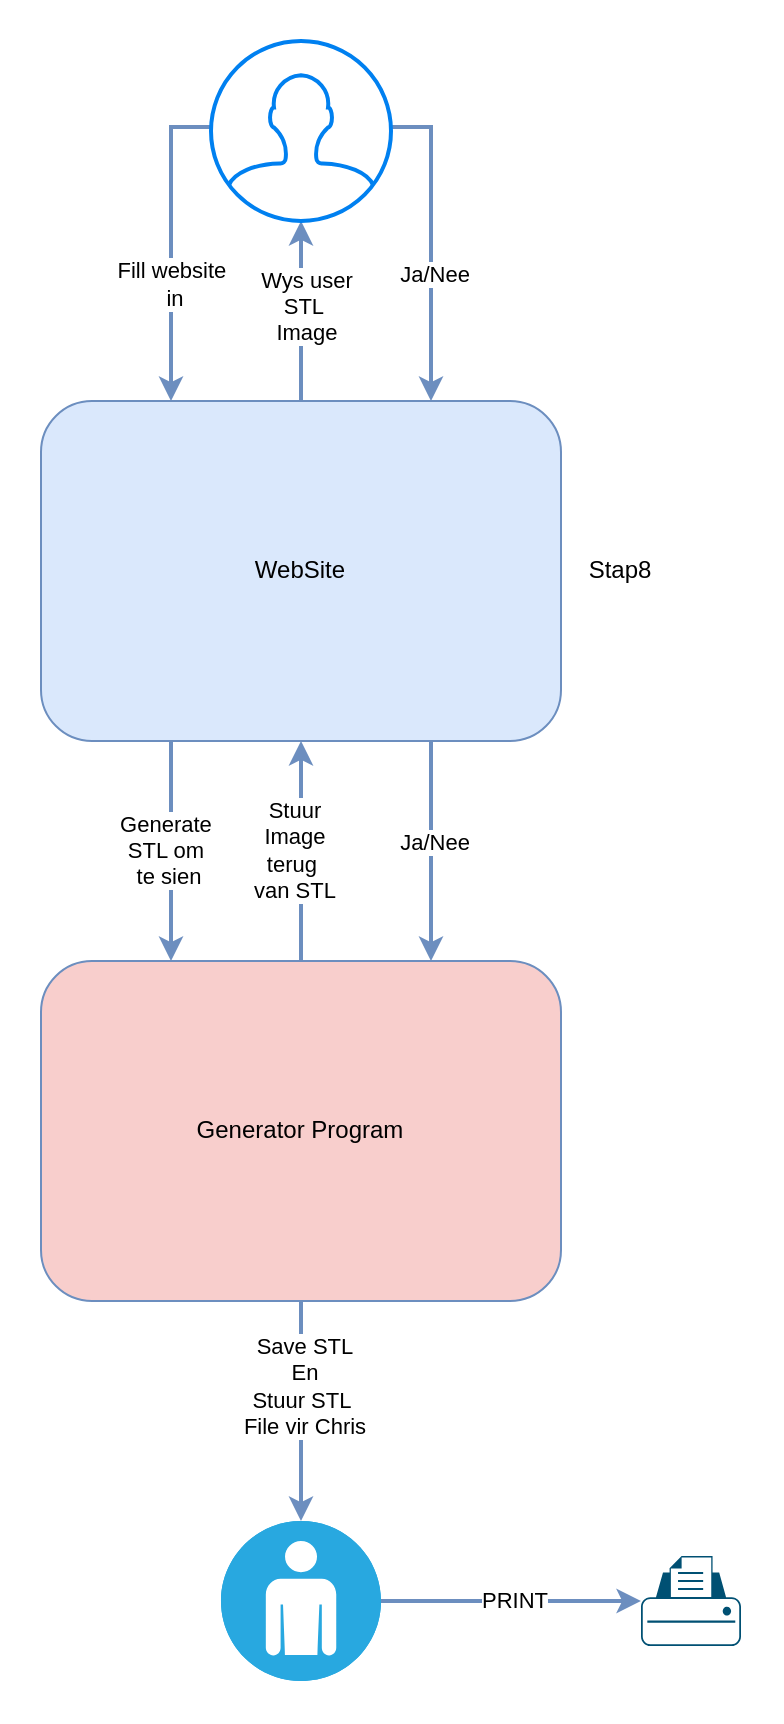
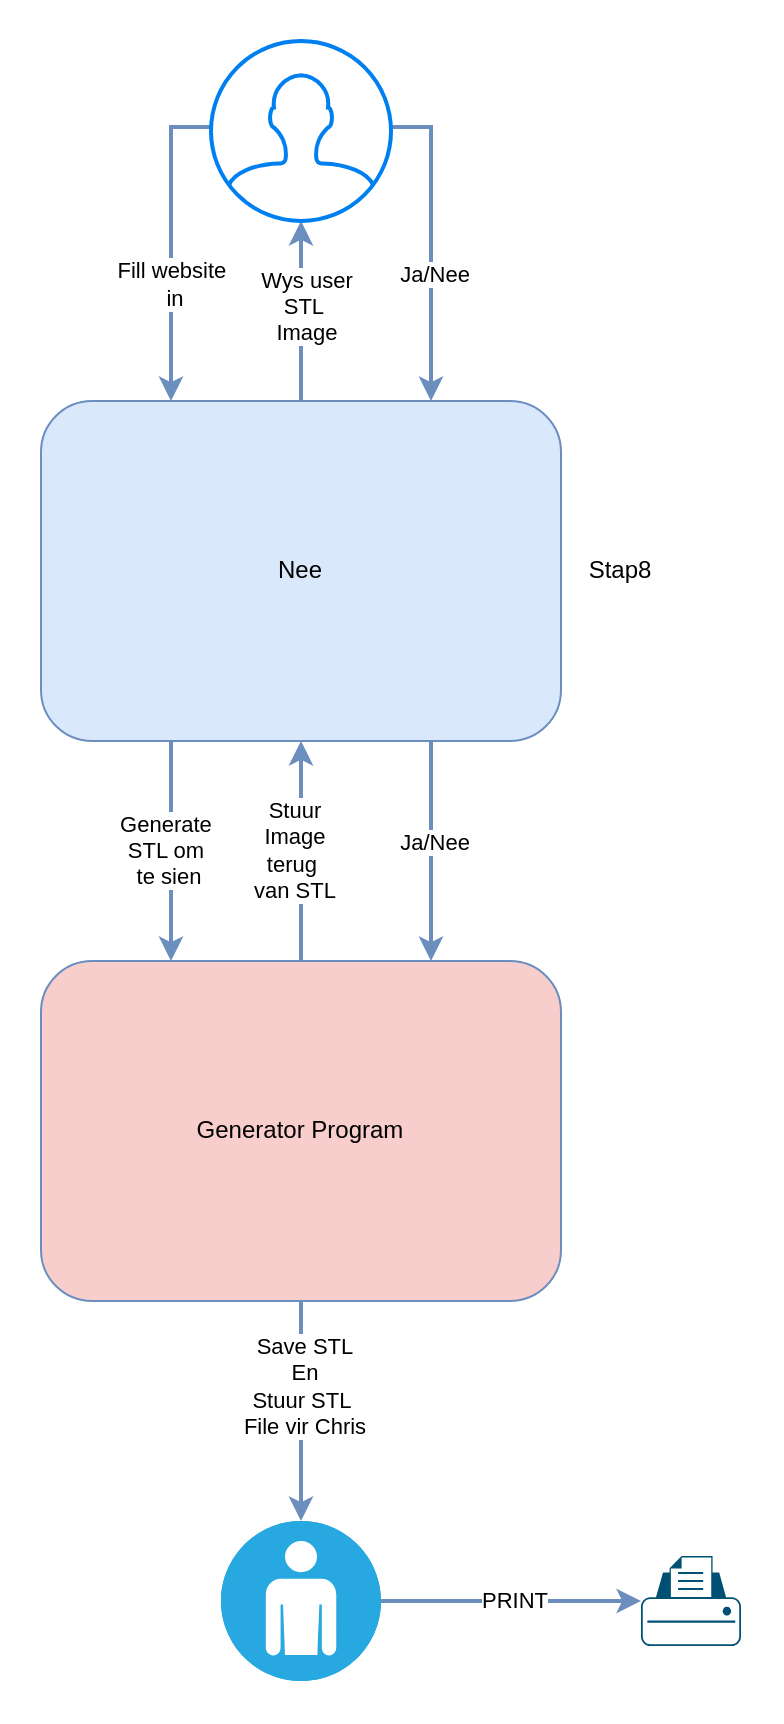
node "WebSite": label "WebSite" -> "Nee"
